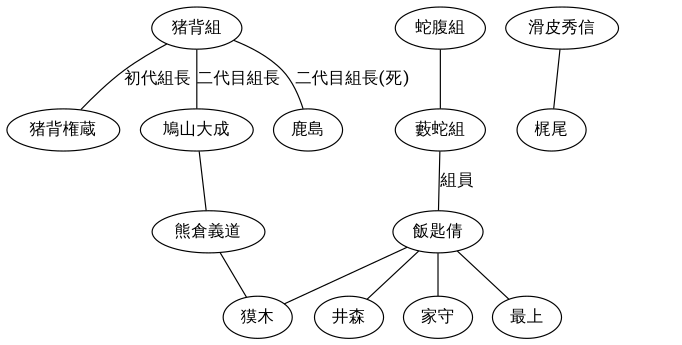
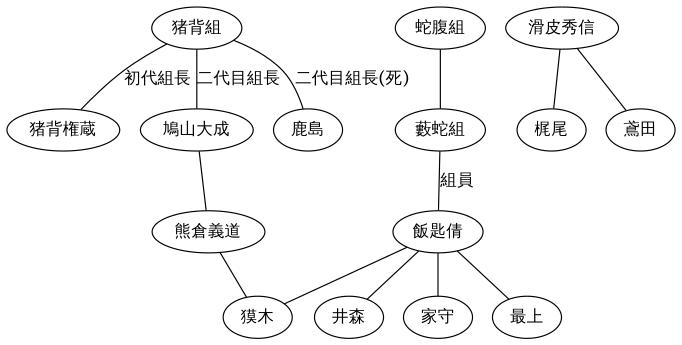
node "鳶田": added
